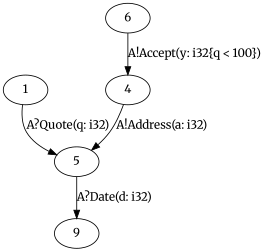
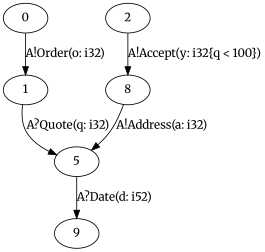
node "0": added
node "6": label "6" -> "2"
node "4": label "4" -> "8"
edge "5" -> "9": label "A?Date(d: i32)" -> "A?Date(d: i52)"
